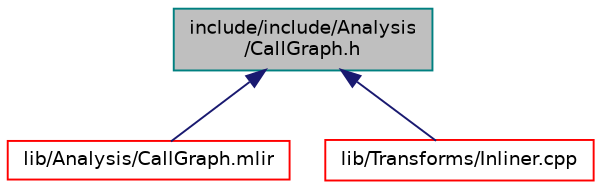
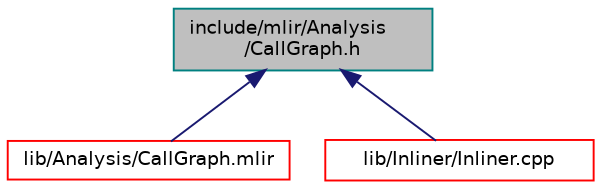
node "include/include/Analysis /CallGraph.h": label "include/include/Analysis /CallGraph.h" -> "include/mlir/Analysis /CallGraph.h"
node "lib/Transforms/Inliner.cpp": label "lib/Transforms/Inliner.cpp" -> "lib/Inliner/Inliner.cpp"
